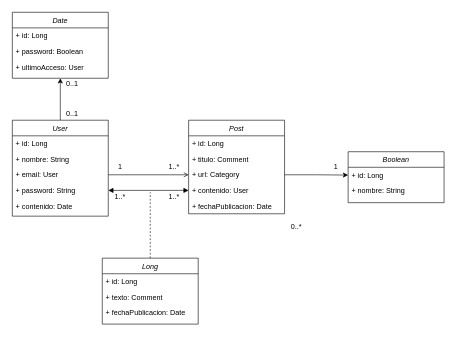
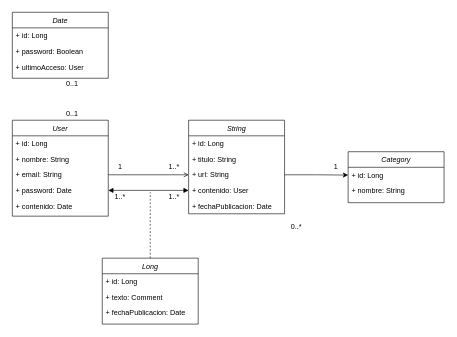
edge "User" -> "Date": removed
node "Post": label "Post" -> "String"
node "+ titulo: Comment": label "+ titulo: Comment" -> "+ titulo: String"
node "Boolean": label "Boolean" -> "Category"
node "+ email: User": label "+ email: User" -> "+ email: String"
node "+ url: Category": label "+ url: Category" -> "+ url: String"
node "+ password: String": label "+ password: String" -> "+ password: Date"
